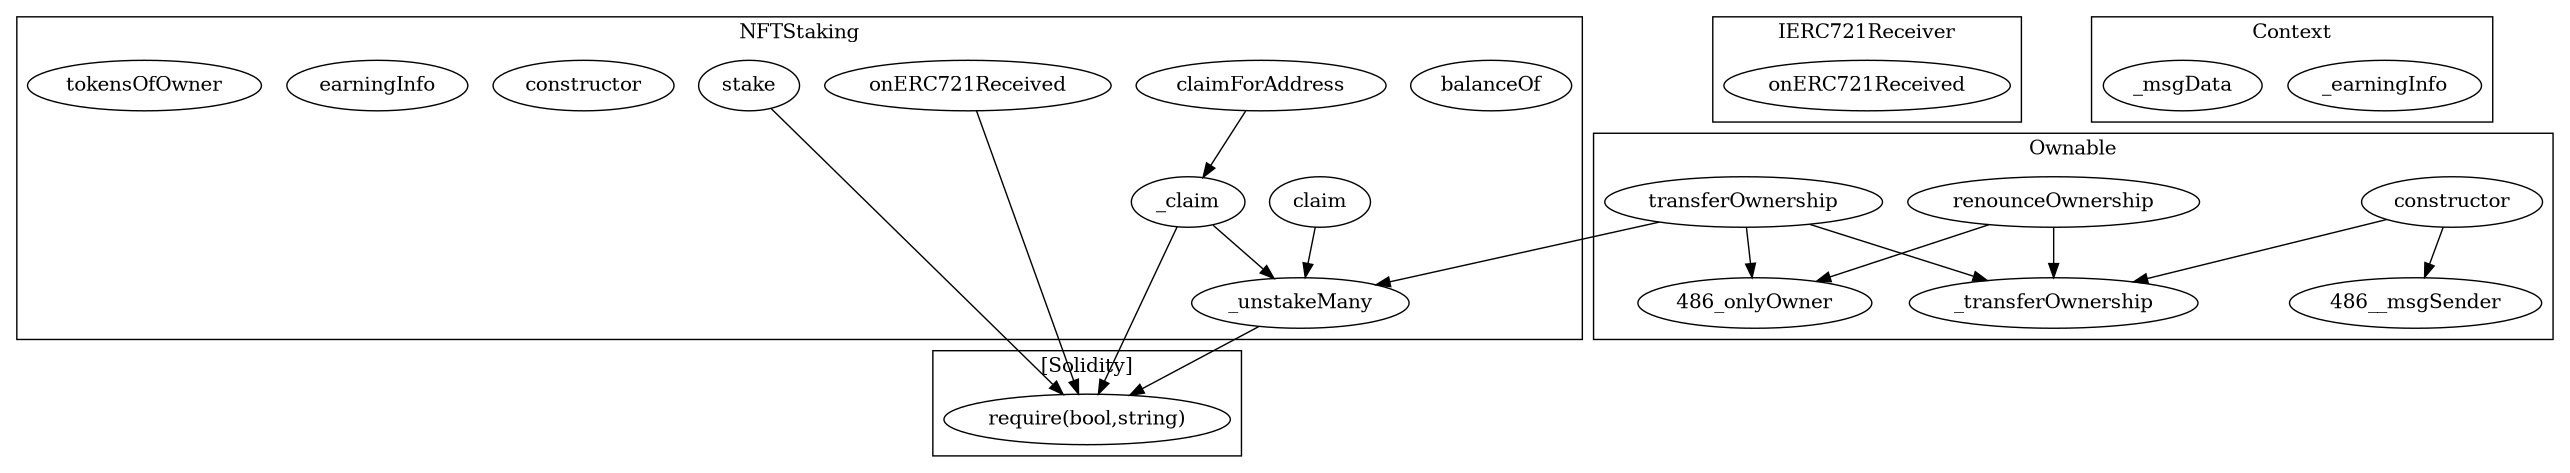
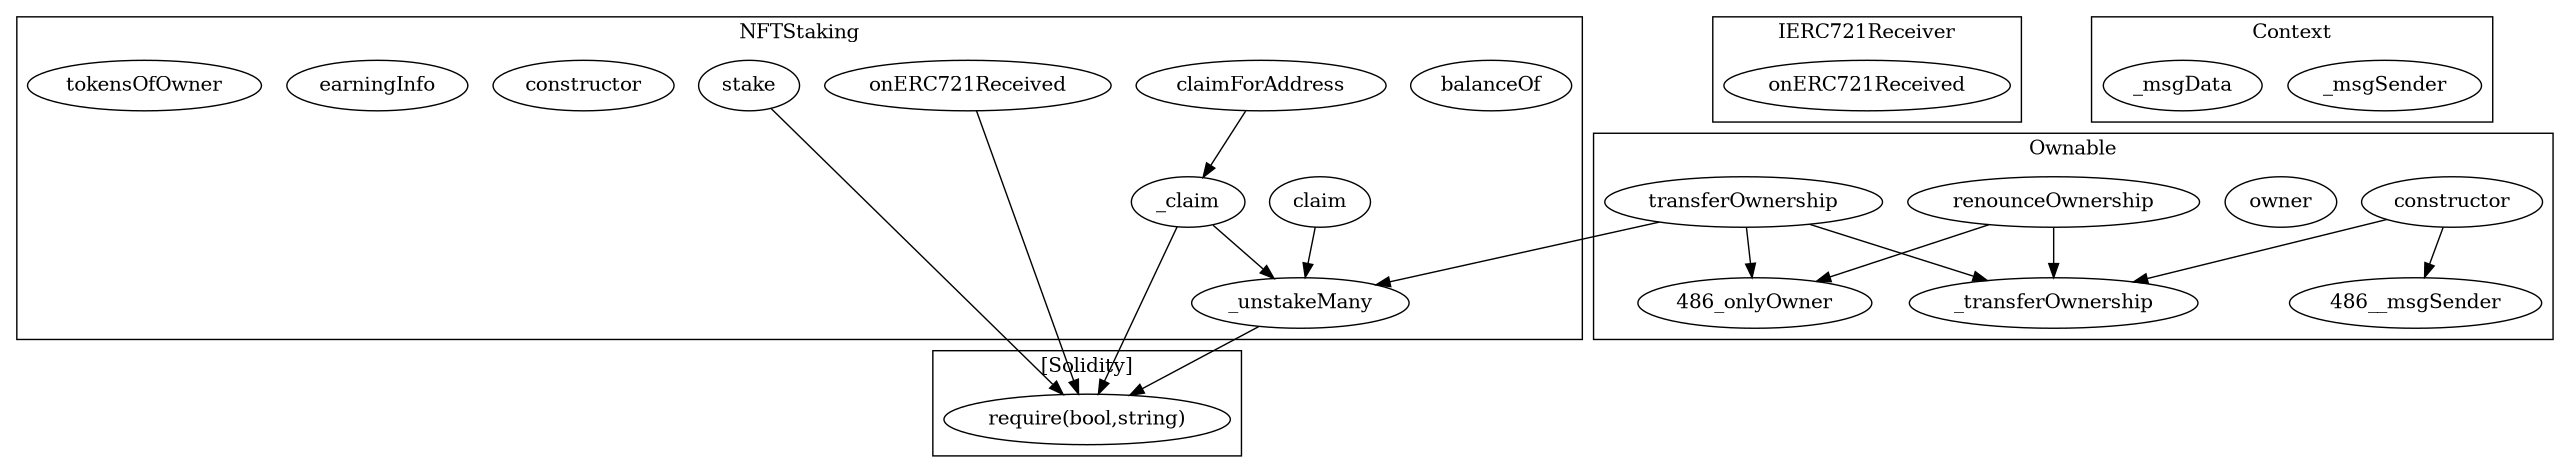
node "_earningInfo": label "_earningInfo" -> "_msgSender"
node "owner": added
